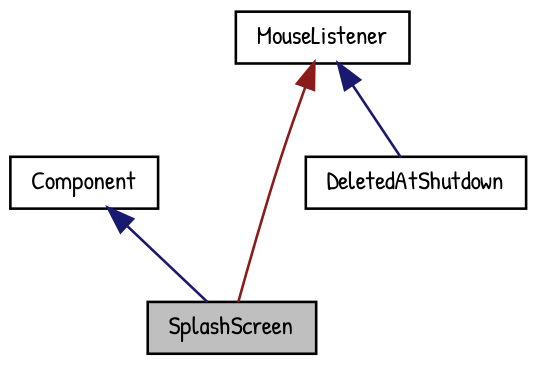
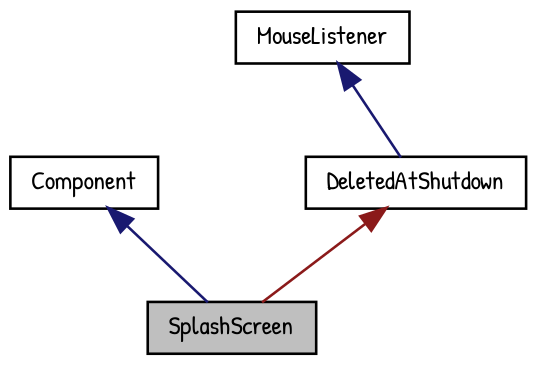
edge "SplashScreen" -> "MouseListener": now "SplashScreen" -> "DeletedAtShutdown"
